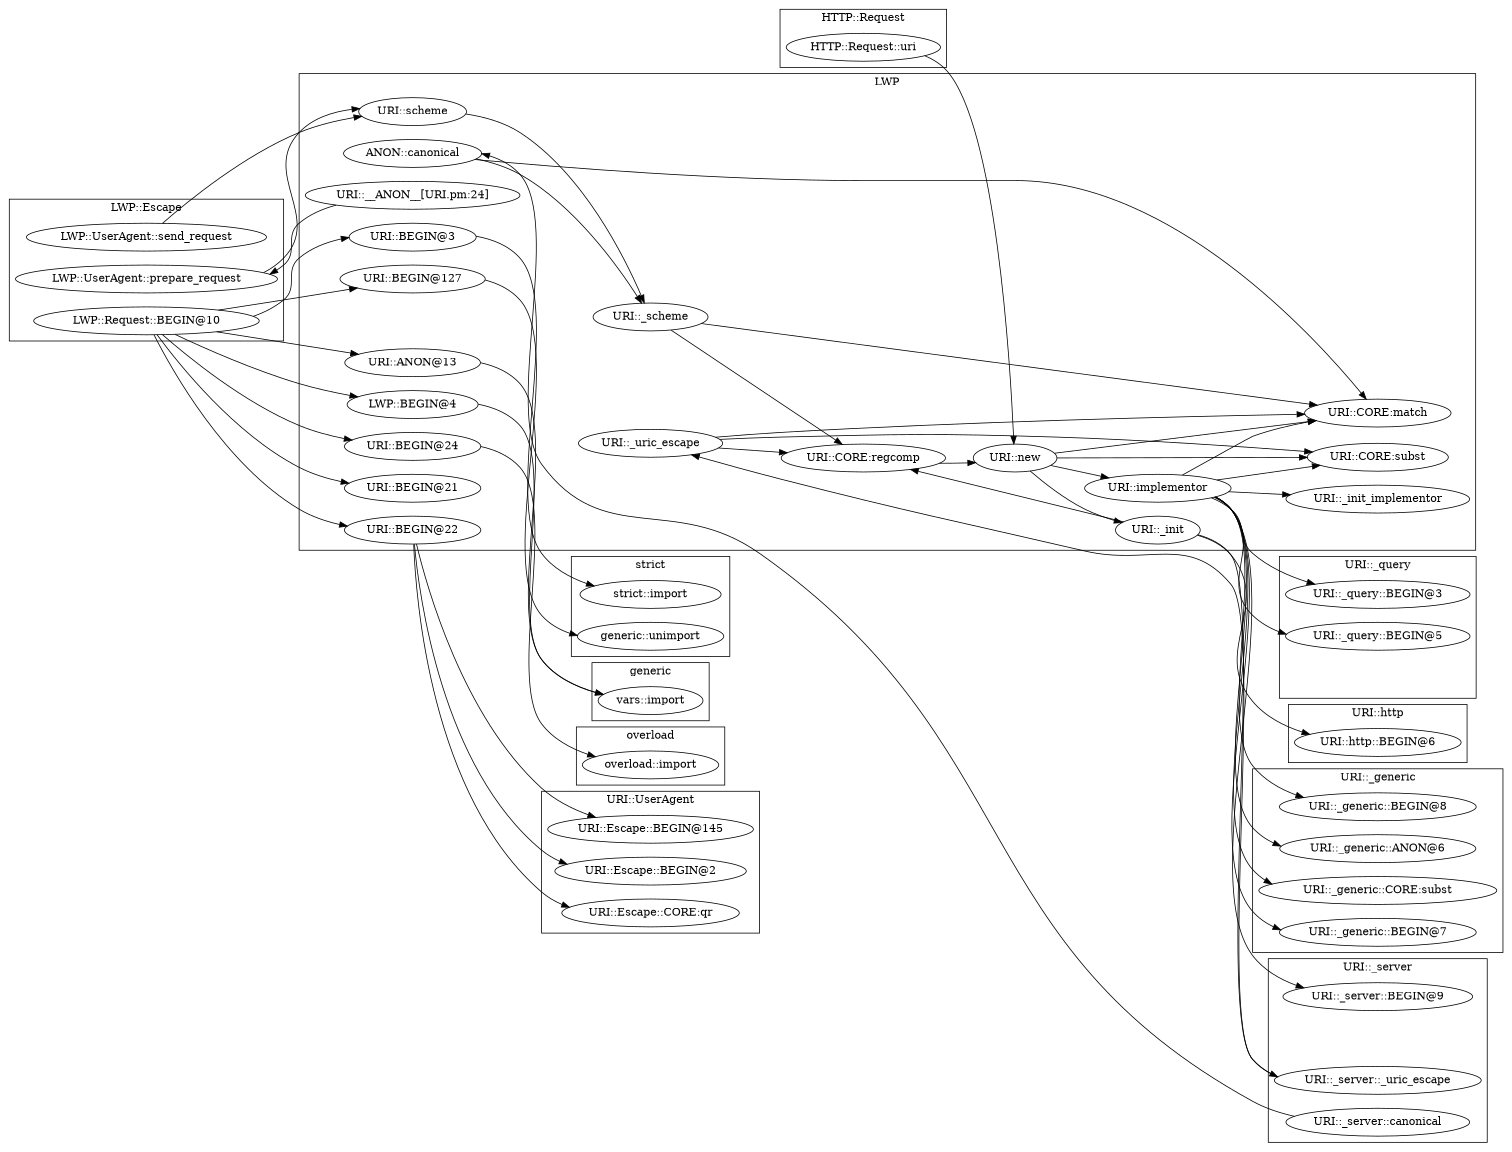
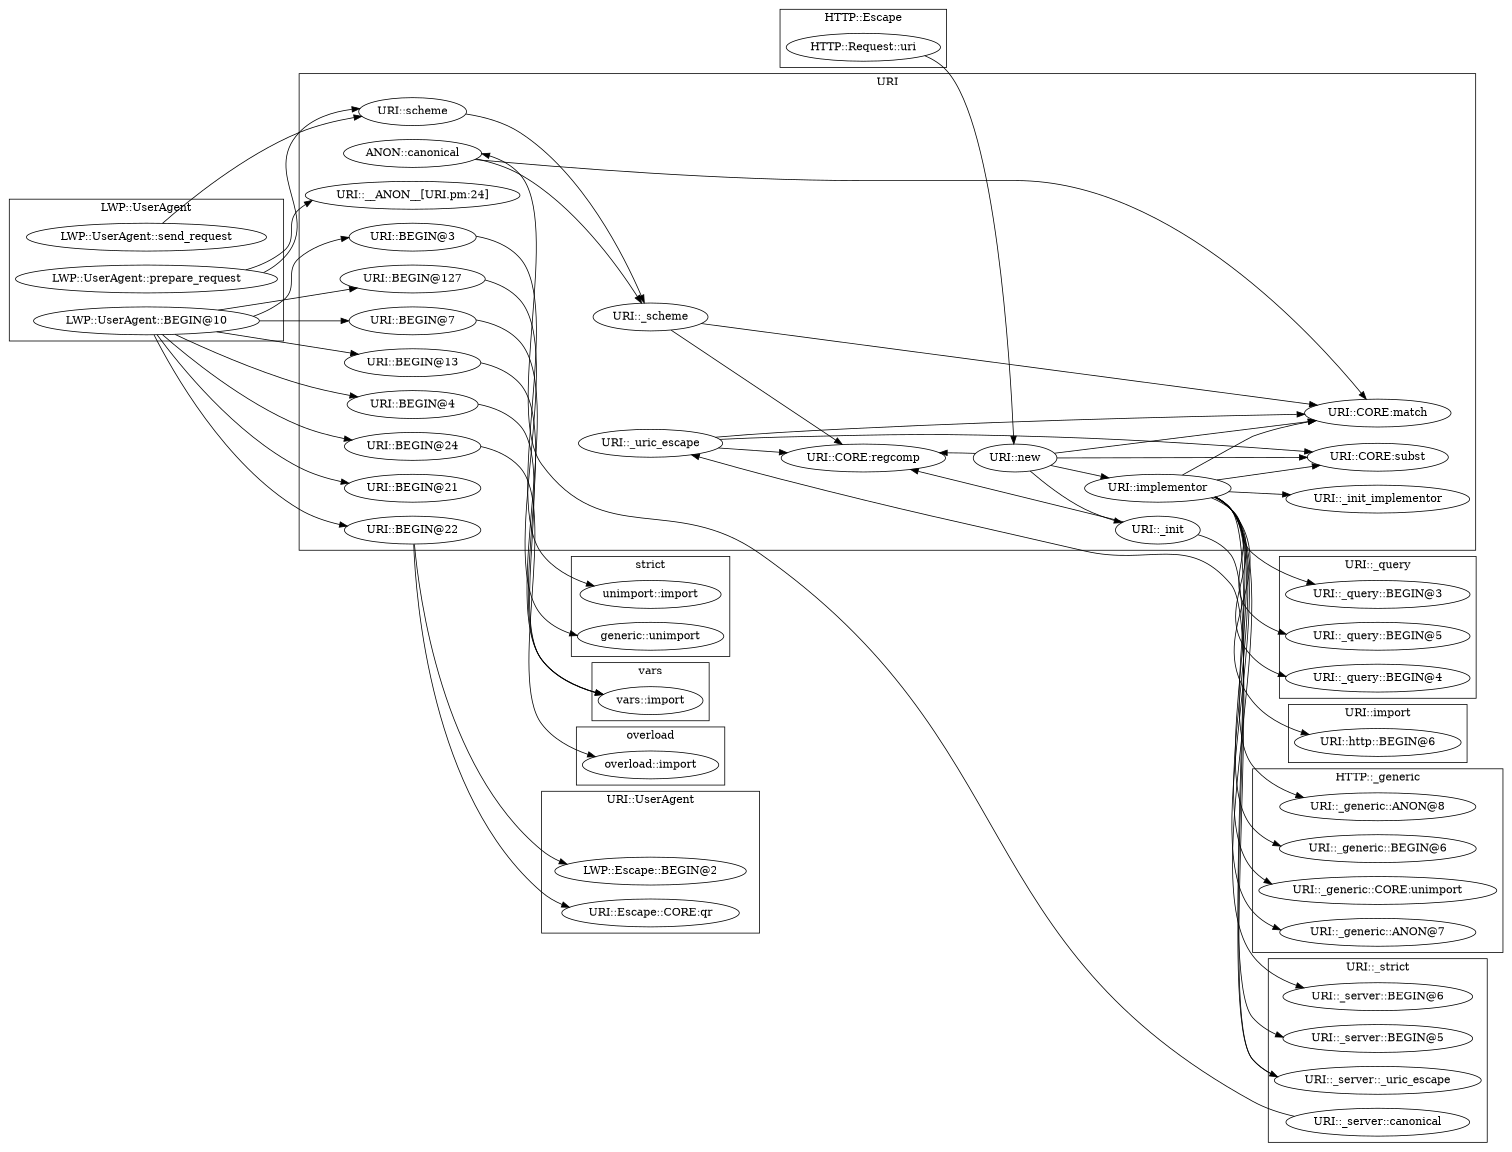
cluster "HTTP::Request": label "HTTP::Request" -> "HTTP::Escape"
cluster "LWP": label "LWP" -> "URI"
cluster "LWP::Escape": label "LWP::Escape" -> "LWP::UserAgent"
edge "URI::__ANON__[URI.pm:24]" -> "LWP::UserAgent::prepare_request": reversed
node "LWP::Request::BEGIN@10": label "LWP::Request::BEGIN@10" -> "LWP::UserAgent::BEGIN@10"
node "URI::BEGIN@7": added
node "URI::ANON@13": label "URI::ANON@13" -> "URI::BEGIN@13"
node "LWP::BEGIN@4": label "LWP::BEGIN@4" -> "URI::BEGIN@4"
edge "URI::CORE:regcomp" -> "URI::new": reversed
node "strict::import": label "strict::import" -> "unimport::import"
cluster "generic": label "generic" -> "vars"
node "URI::_query::BEGIN@4": added
edge "URI::_init" -> "URI::http::BEGIN@6": now "URI::implementor" -> "URI::http::BEGIN@6"
cluster "URI::http": label "URI::http" -> "URI::import"
cluster "URI::_generic": label "URI::_generic" -> "HTTP::_generic"
node "URI::_generic::BEGIN@8": label "URI::_generic::BEGIN@8" -> "URI::_generic::ANON@8"
node "URI::Escape::BEGIN@145": removed
node "URI::_generic::ANON@6": label "URI::_generic::ANON@6" -> "URI::_generic::BEGIN@6"
node "URI::Escape::BEGIN@2": label "URI::Escape::BEGIN@2" -> "LWP::Escape::BEGIN@2"
node "URI::_generic::CORE:subst": label "URI::_generic::CORE:subst" -> "URI::_generic::CORE:unimport"
node "URI::_generic::BEGIN@7": label "URI::_generic::BEGIN@7" -> "URI::_generic::ANON@7"
cluster "URI::_server": label "URI::_server" -> "URI::_strict"
node "URI::_server::BEGIN@9": label "URI::_server::BEGIN@9" -> "URI::_server::BEGIN@6"
node "URI::_server::BEGIN@5": added
